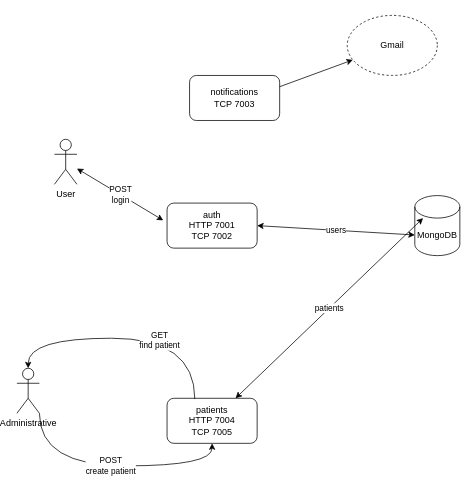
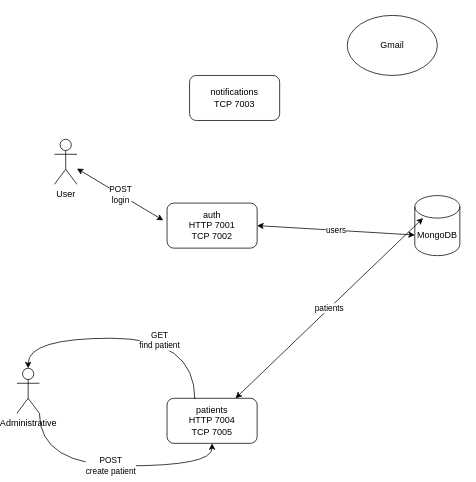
node "Gmail": style dashed -> solid
edge "notifications TCP 7003" -> "Gmail": removed
